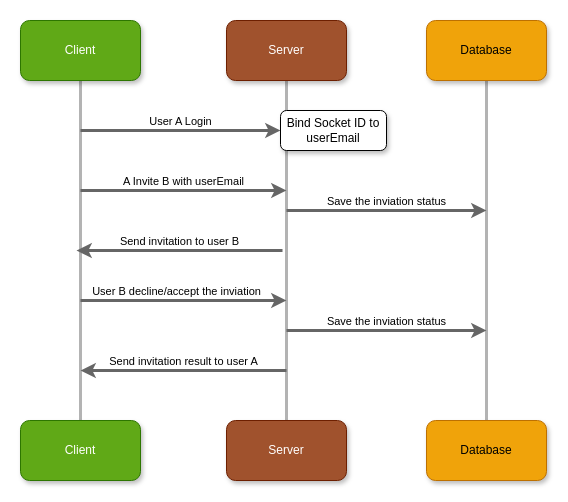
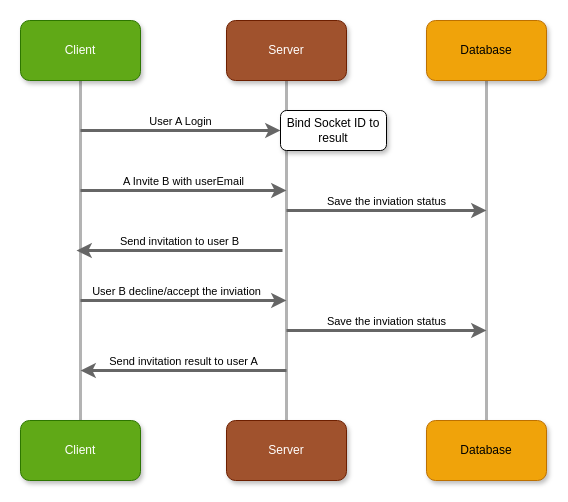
node "Bind Socket ID to userEmail": label "Bind Socket ID to userEmail" -> "Bind Socket ID to result"
